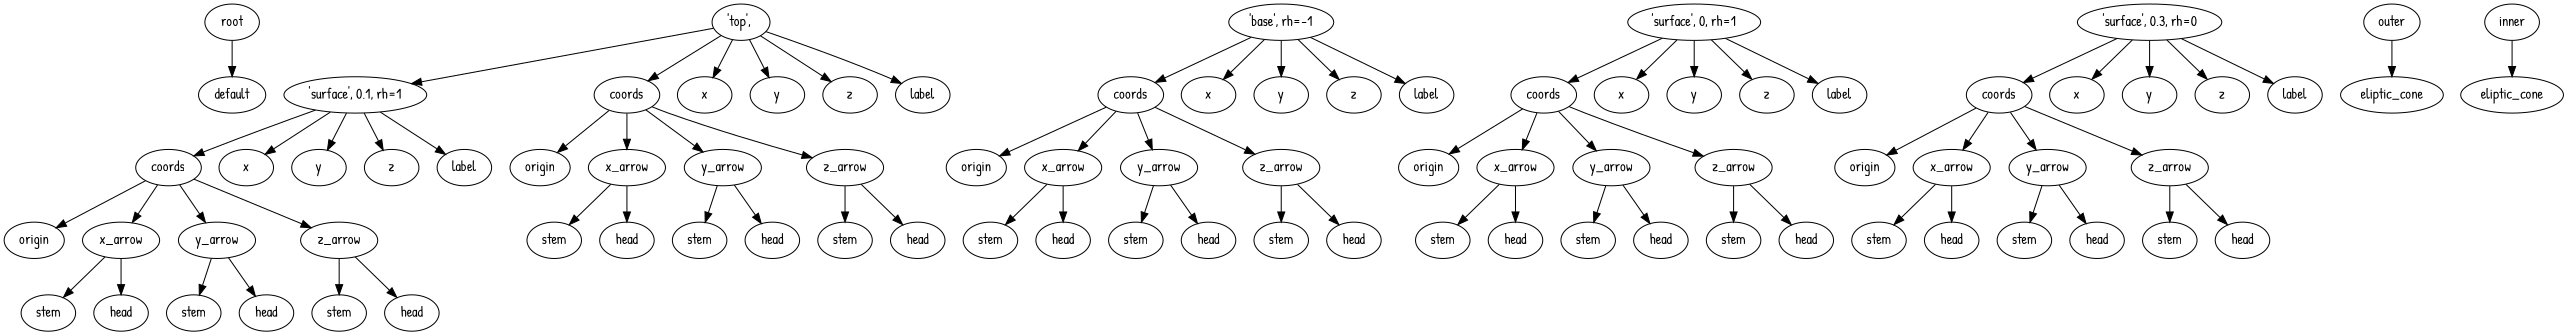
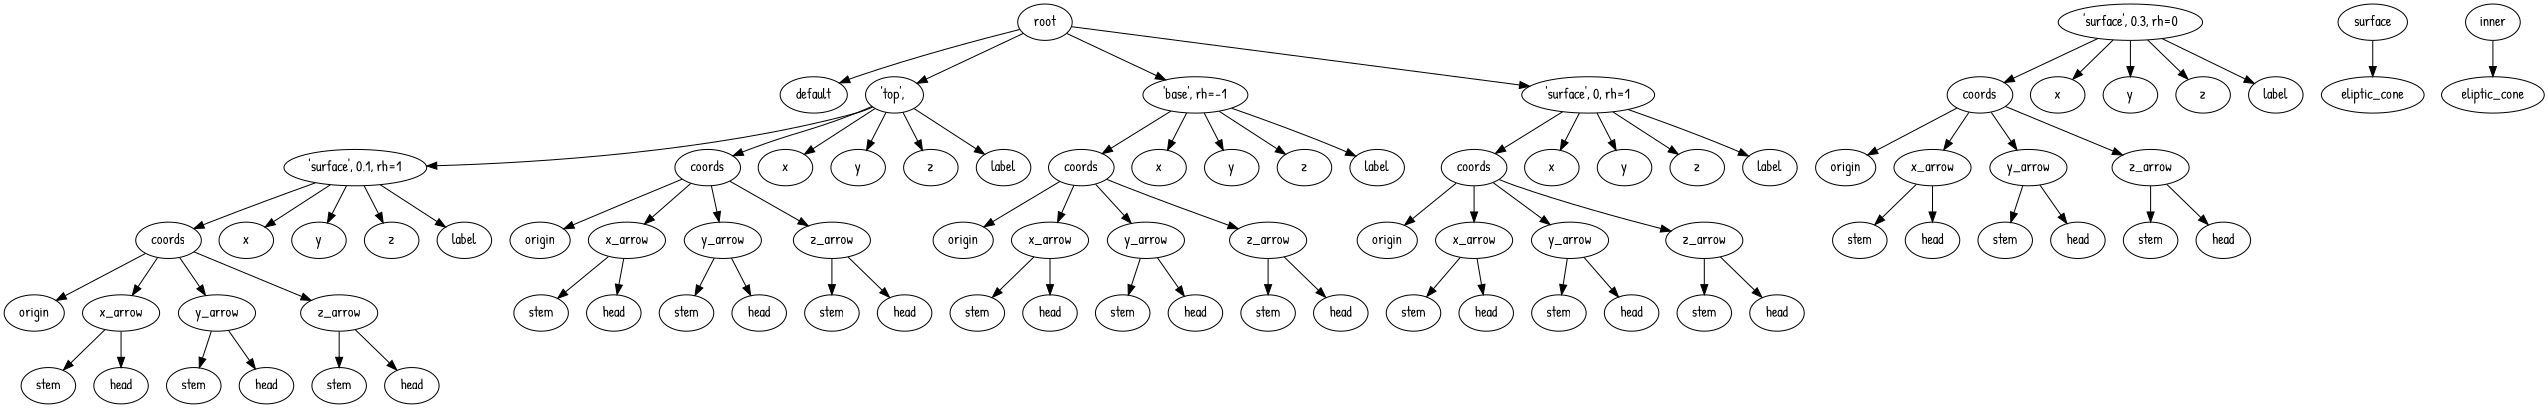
node "outer": label "outer" -> "surface"
edge "root" -> "'base', rh=-1": added
edge "root" -> "'top',": added
edge "root" -> "'surface', 0, rh=1": added
